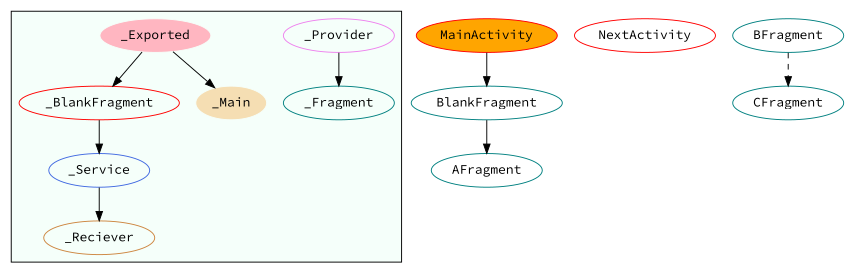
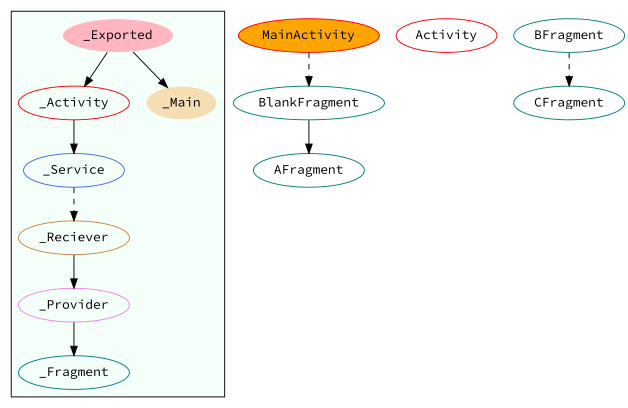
node "NextActivity": label "NextActivity" -> "Activity"
edge "MainActivity" -> "BlankFragment": style solid -> dashed
node "_BlankFragment": label "_BlankFragment" -> "_Activity"
edge "_Service" -> "_Reciever": style solid -> dashed
edge "_Reciever" -> "_Provider": added
